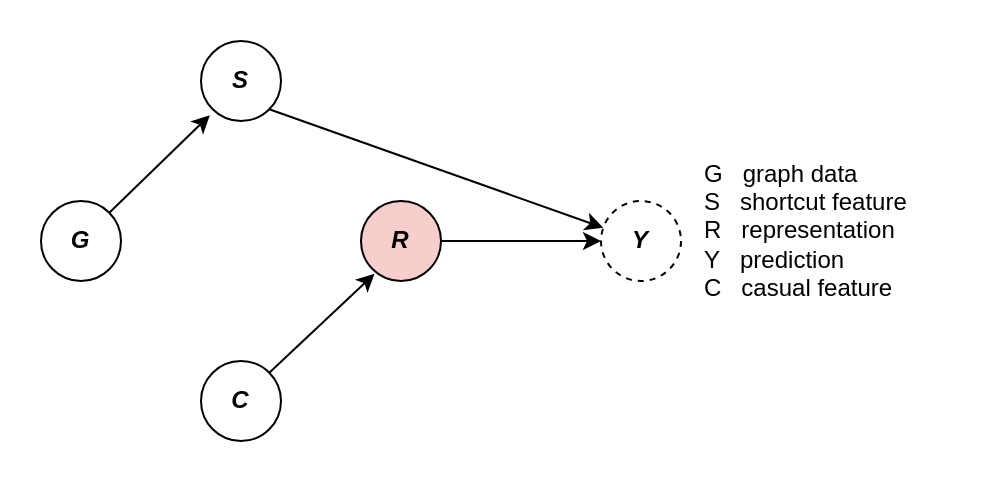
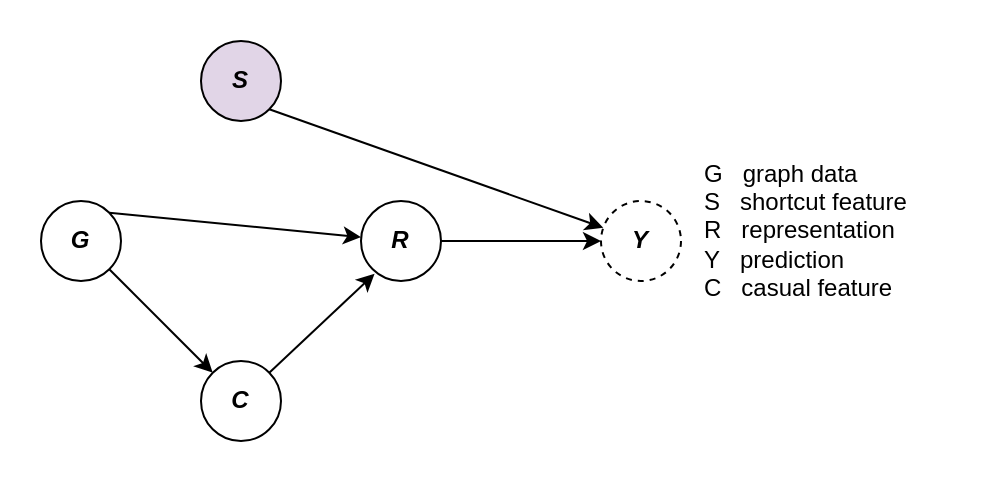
node "S": fillcolor #ffffff -> #e1d5e7
edge "G" -> "S": now "G" -> "R"
node "R": fillcolor #f8cecc -> #ffffff
edge "G" -> "C": added
